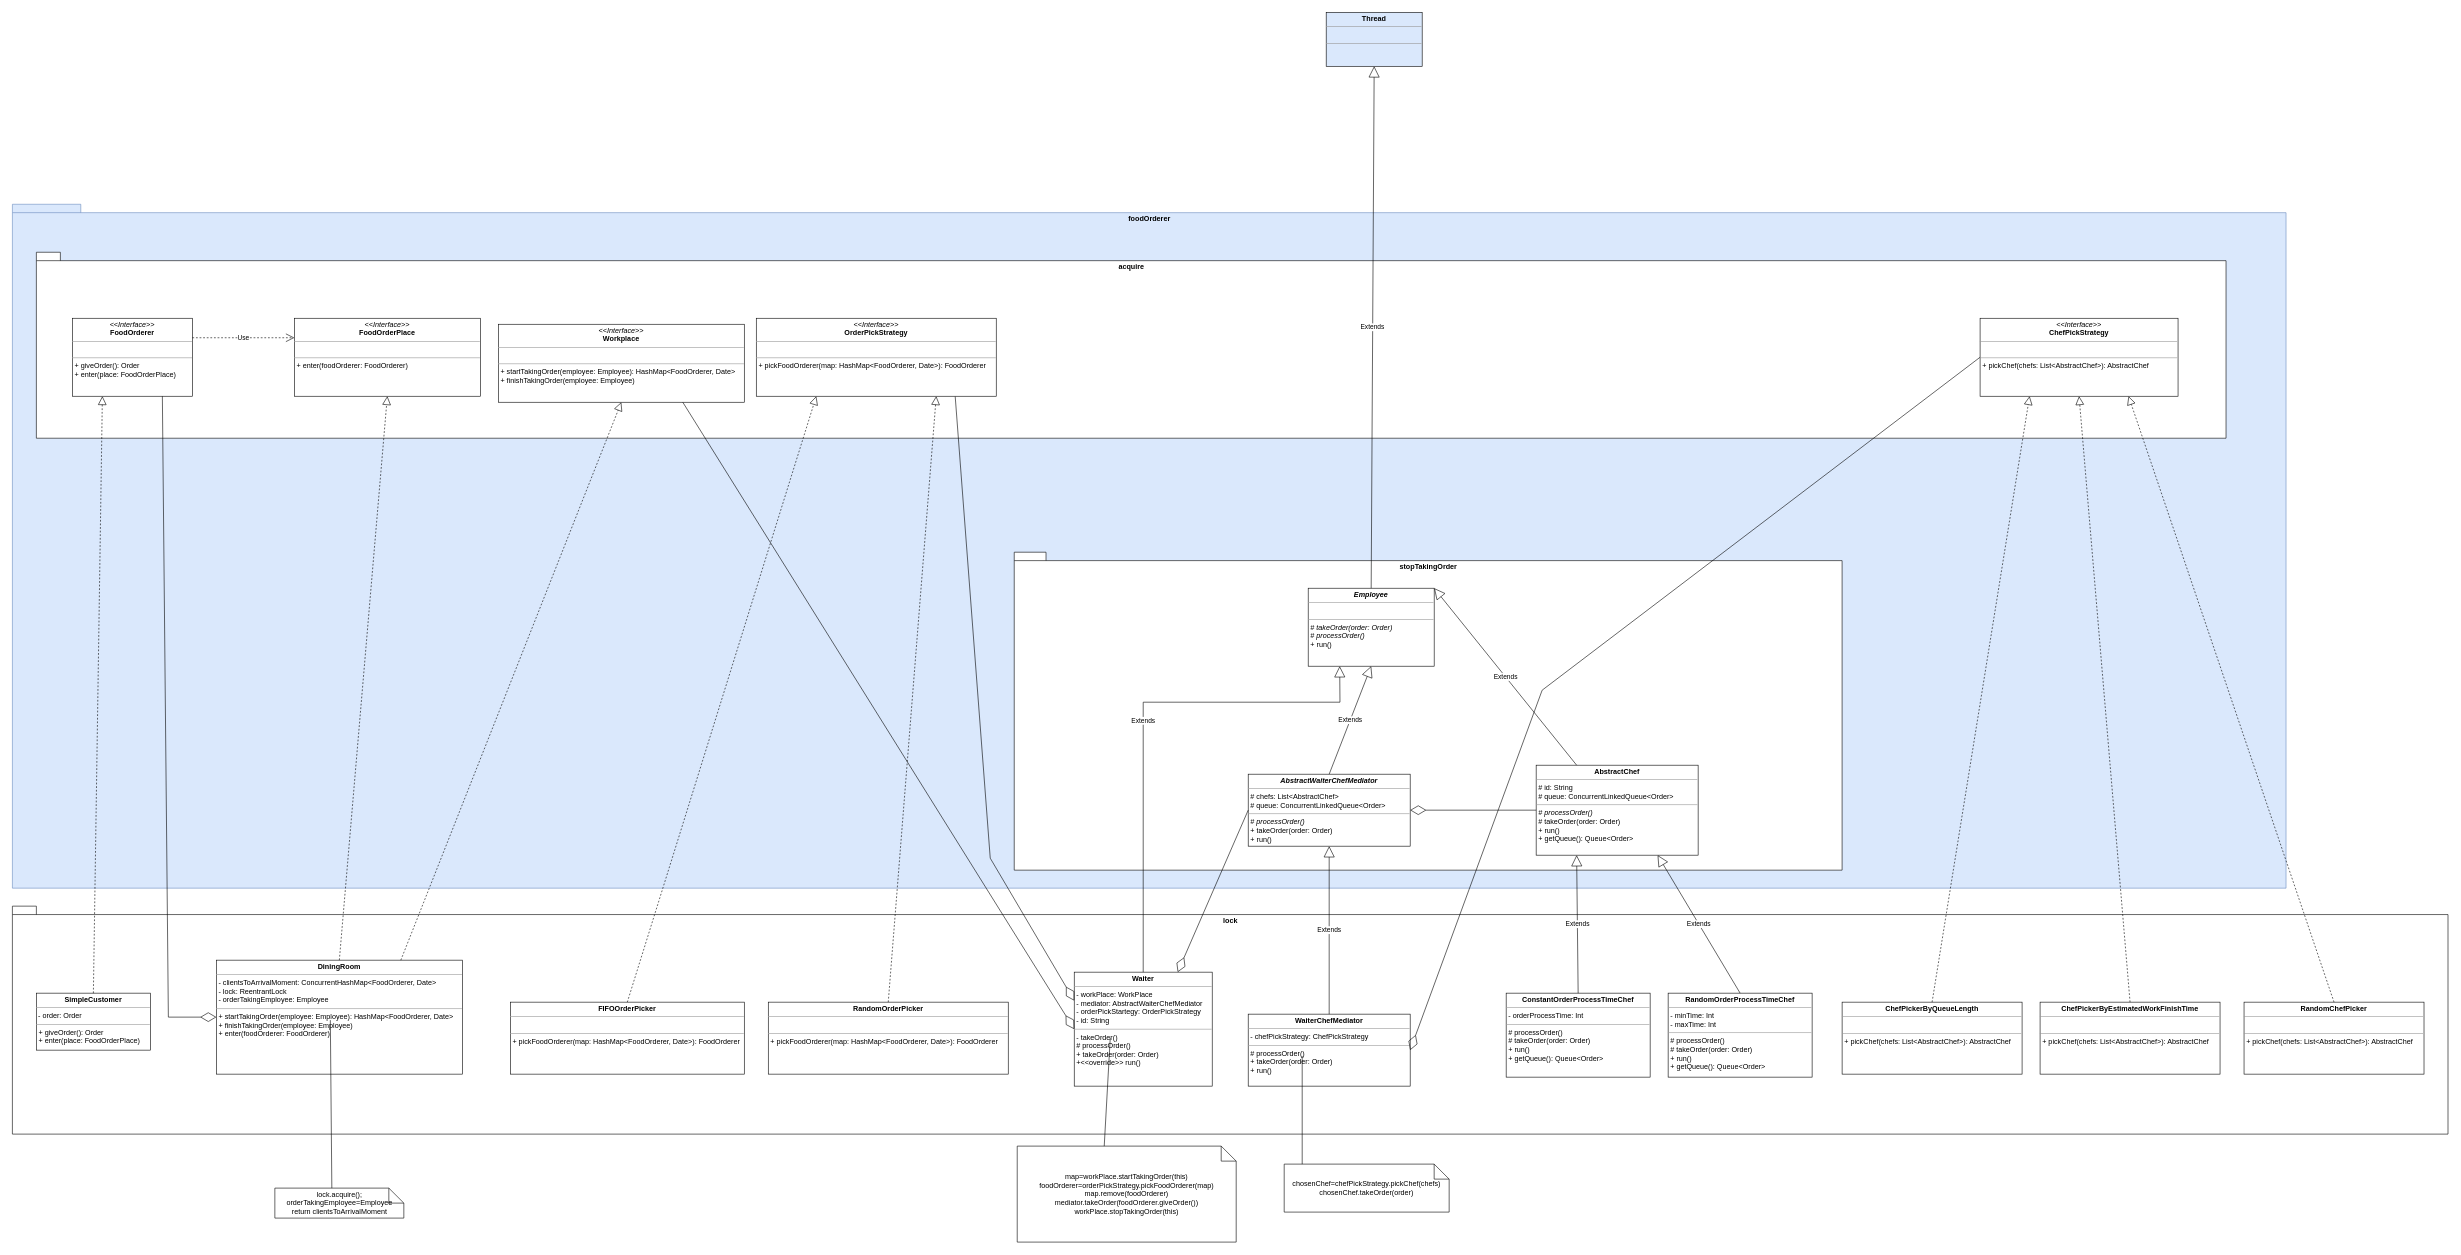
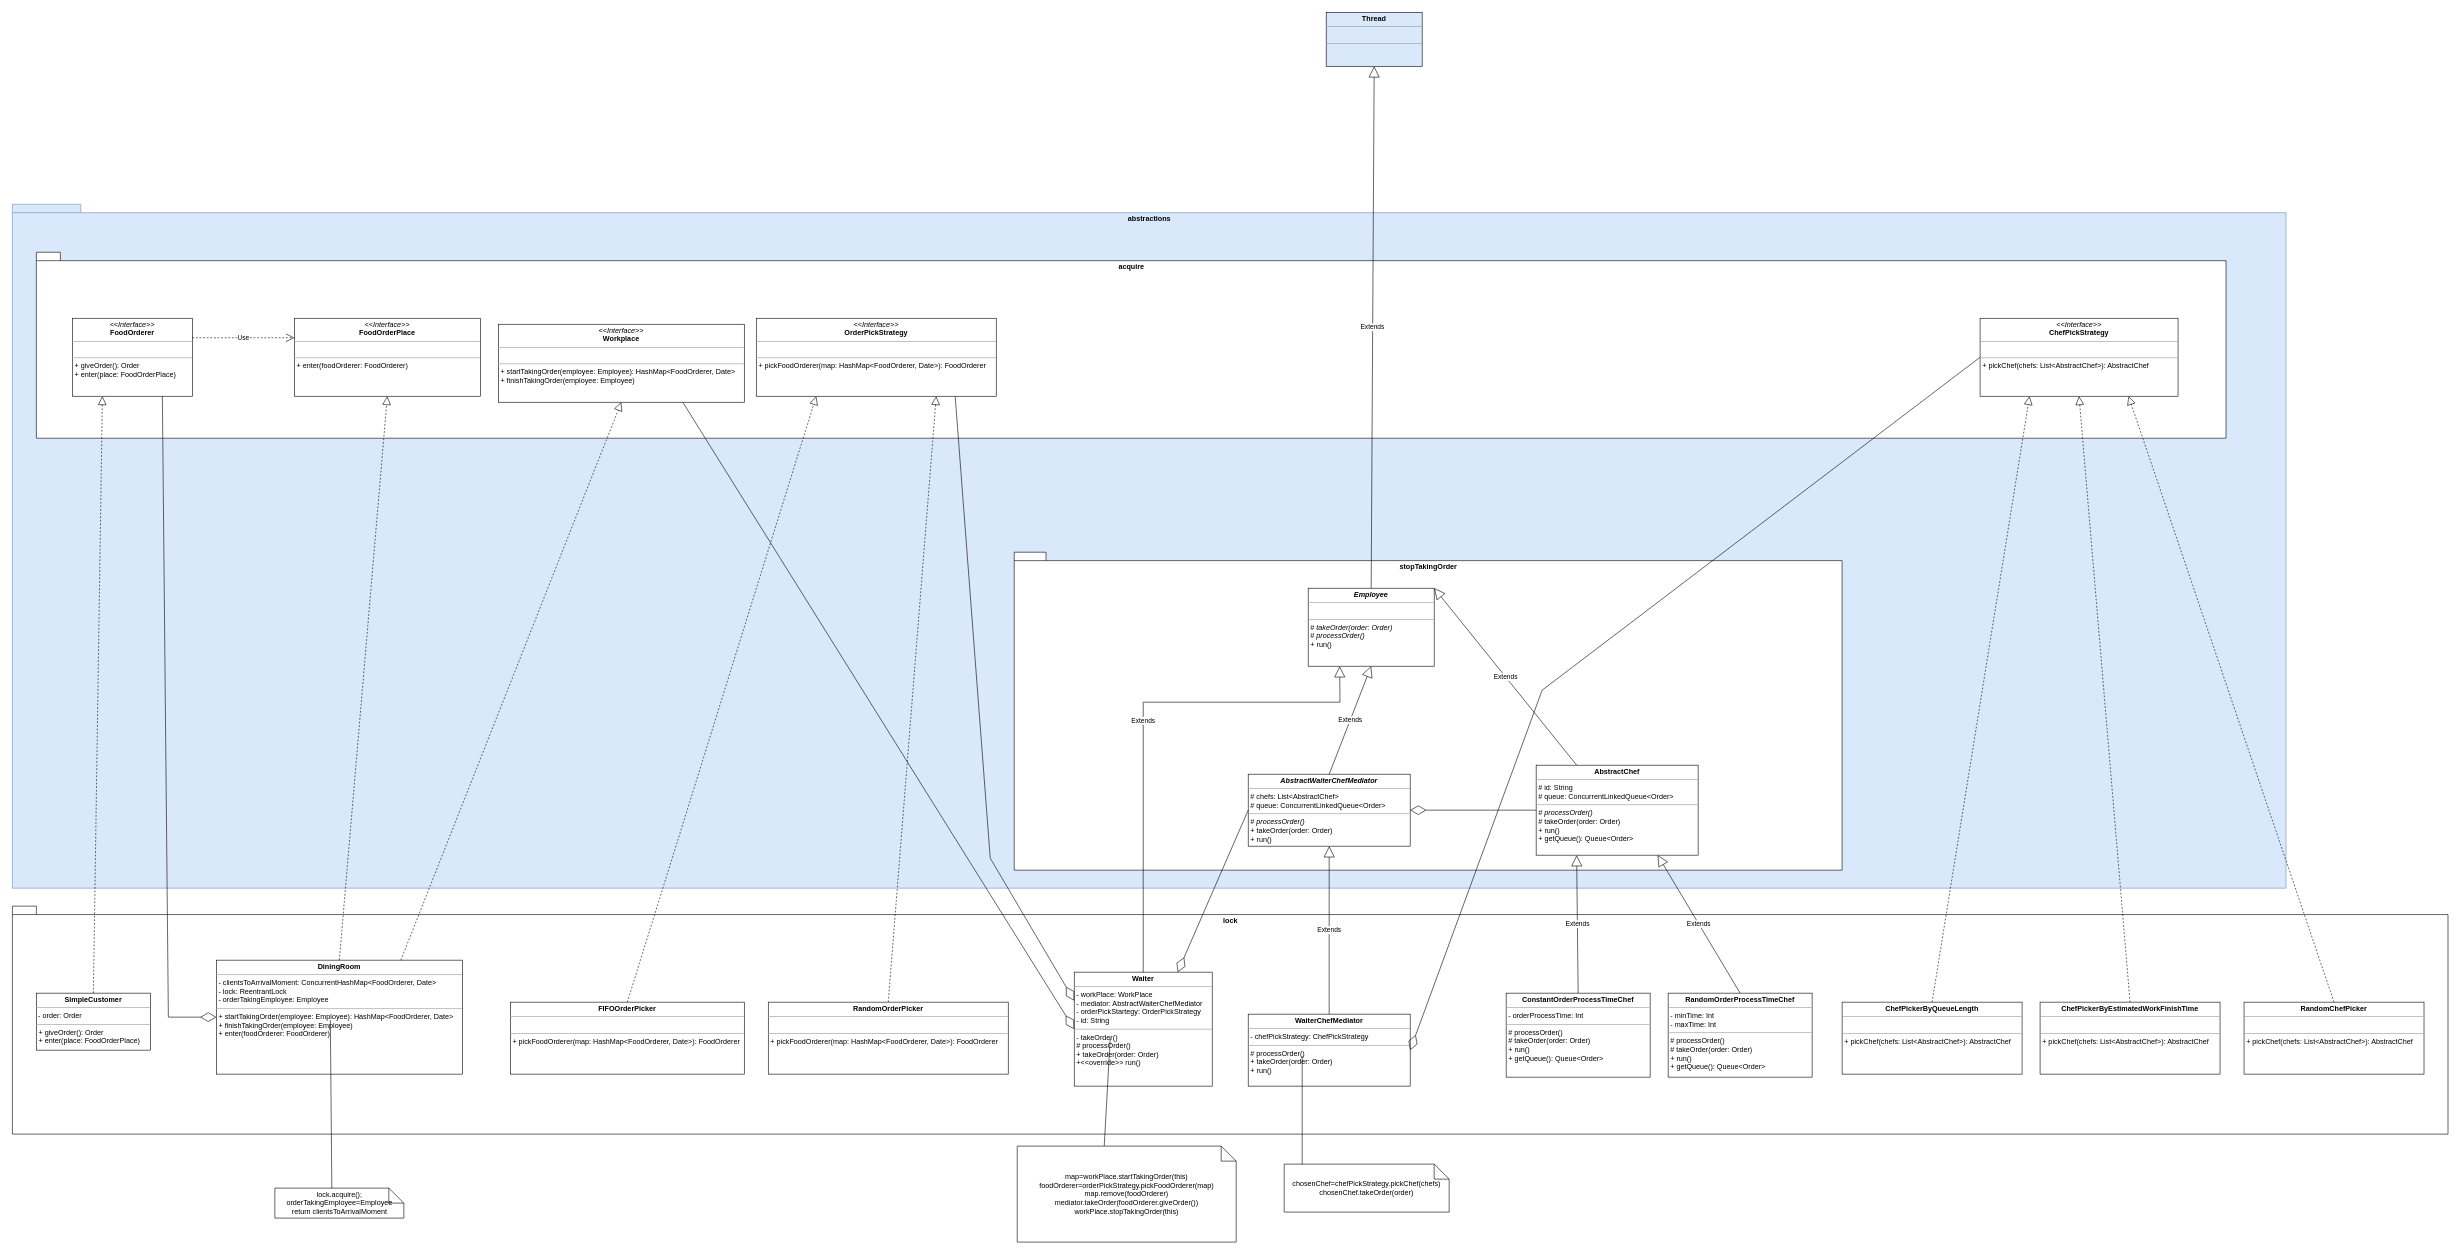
node "foodOrderer": label "foodOrderer" -> "abstractions"
